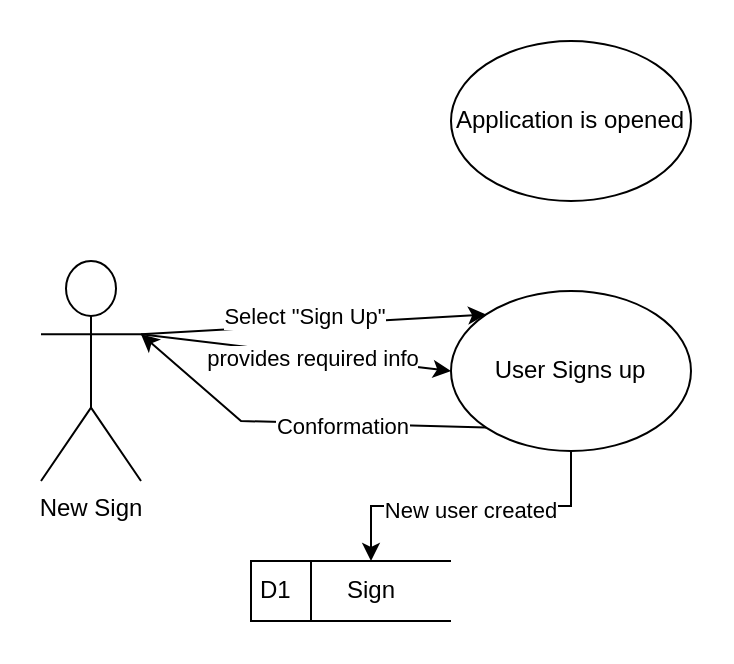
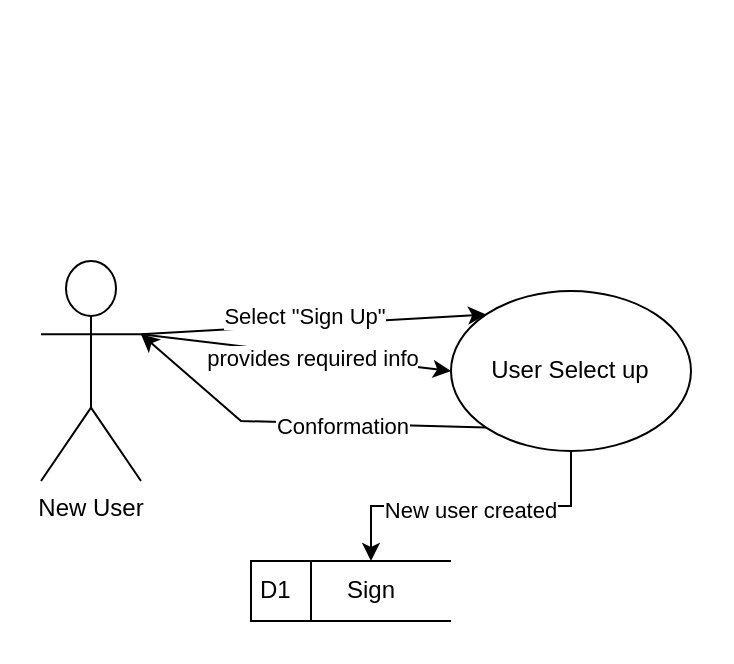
node "Application is opened": removed
node "User Signs up": label "User Signs up" -> "User Select up"
node "New Sign": label "New Sign" -> "New User"
